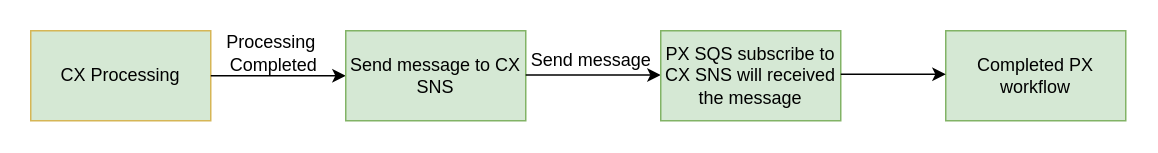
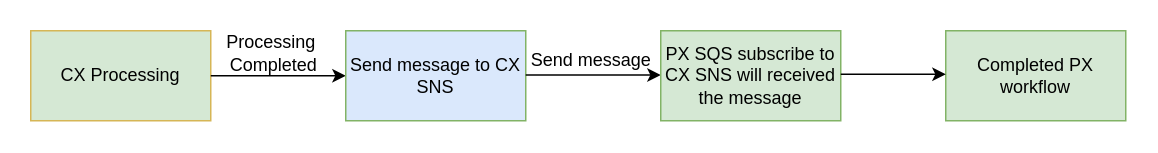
node "Send message to CX SNS": fillcolor #d5e8d4 -> #dae8fc
